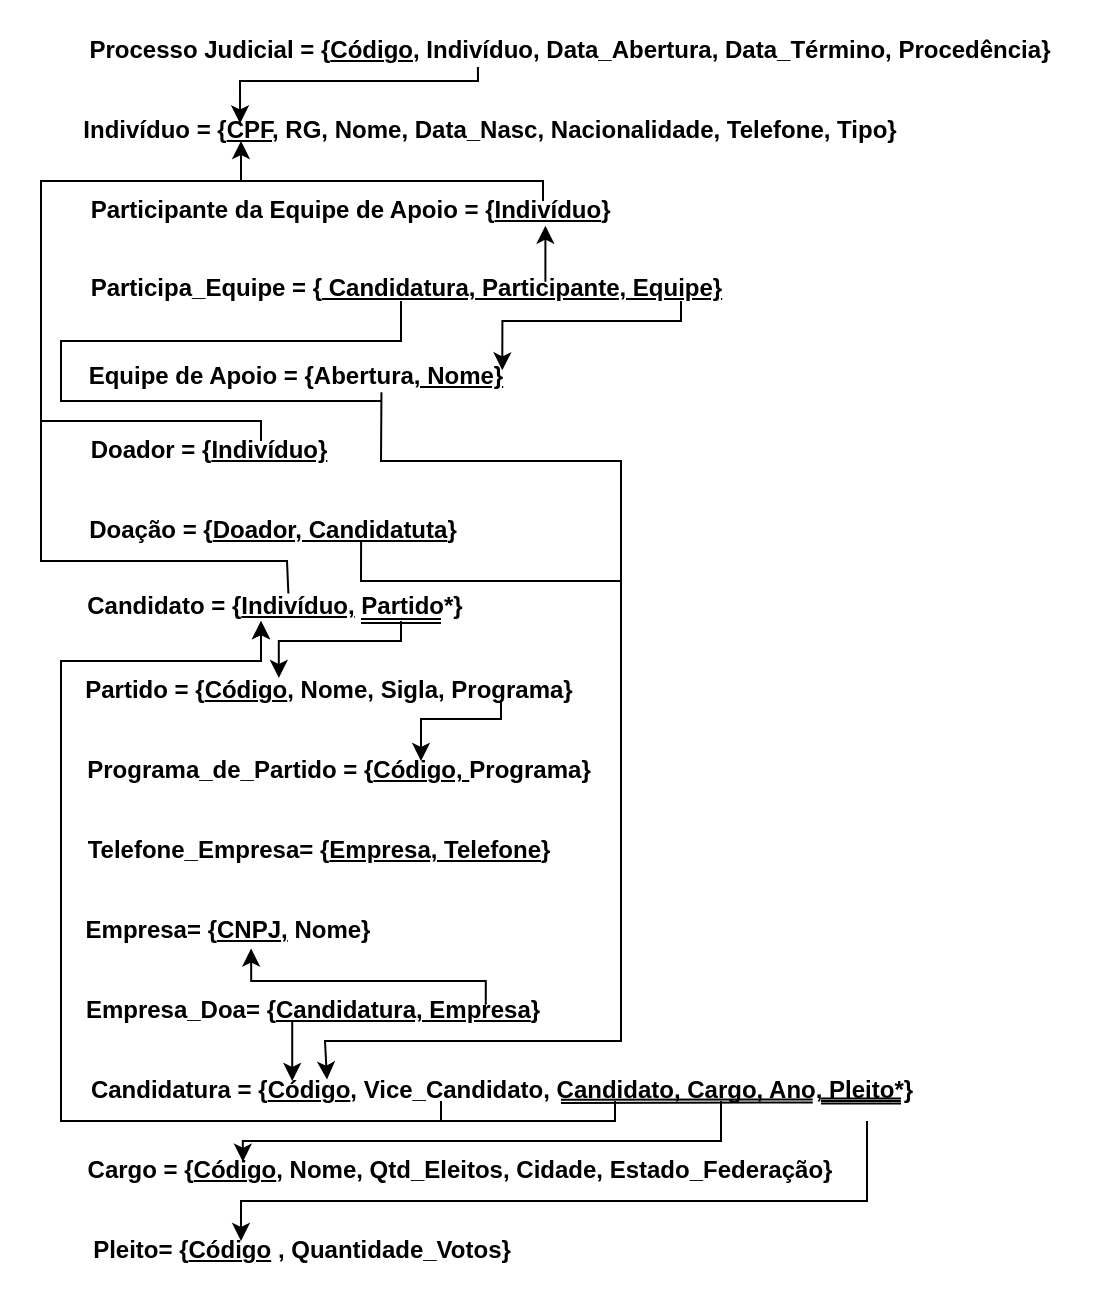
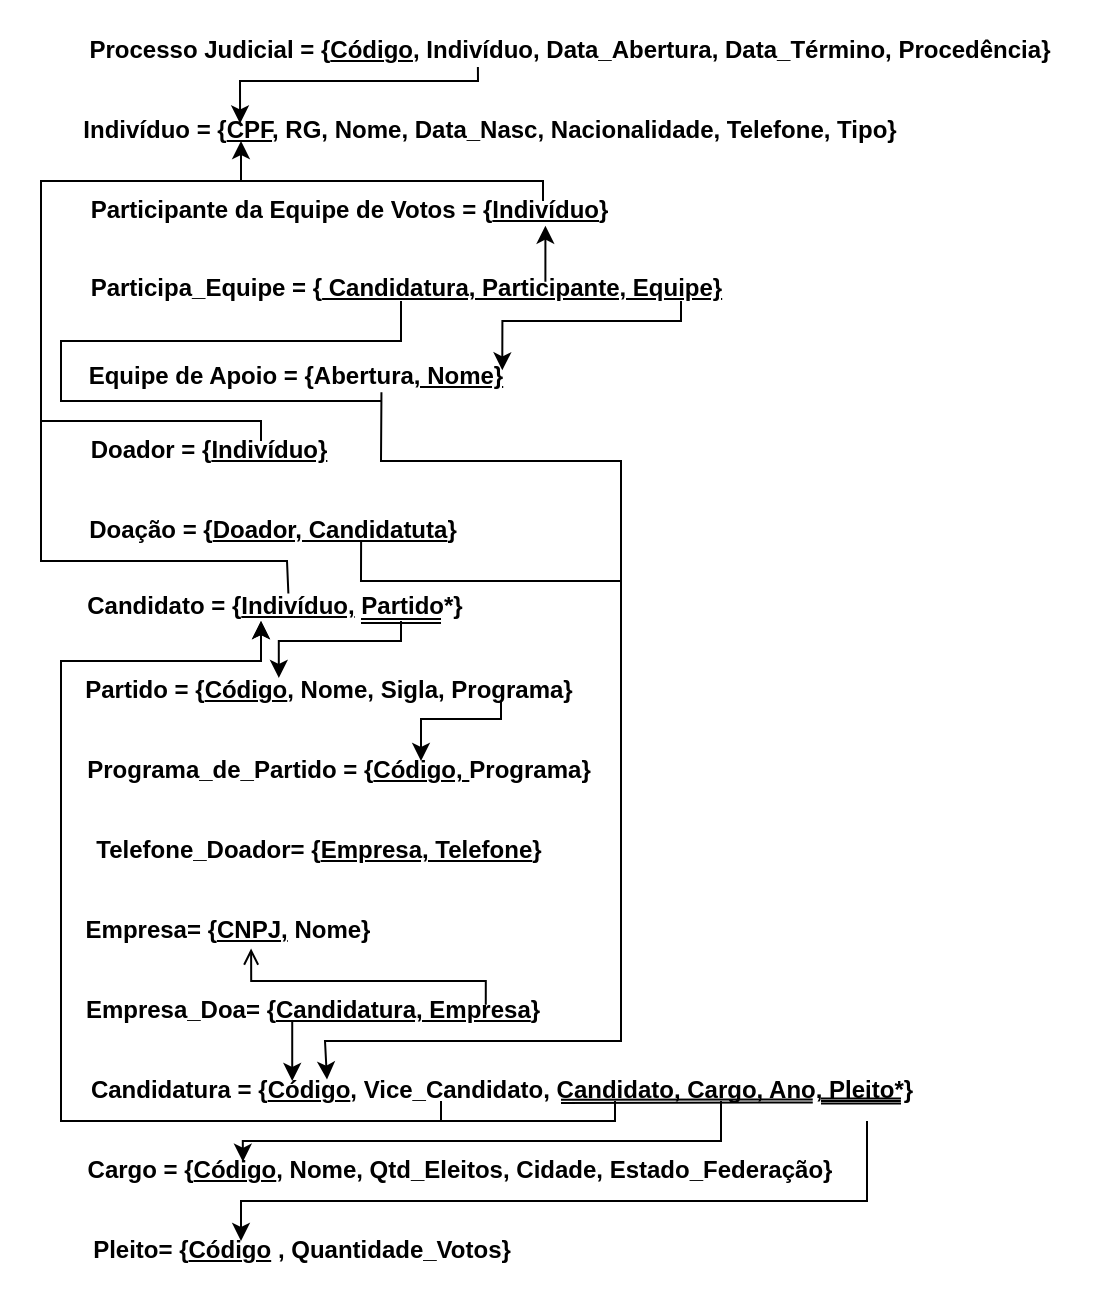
node "Participante da Equipe de Apoio = {Indivíduo}": label "Participante da Equipe de Apoio = {Indivíduo}" -> "Participante da Equipe de Votos = {Indivíduo}"
node "Telefone_Empresa= {Empresa, Telefone}": label "Telefone_Empresa= {Empresa, Telefone}" -> "Telefone_Doador= {Empresa, Telefone}"
edge "Empresa_Doa= {Candidatura, Empresa}" -> "Empresa= {CNPJ, Nome}": arrowhead classic -> open
